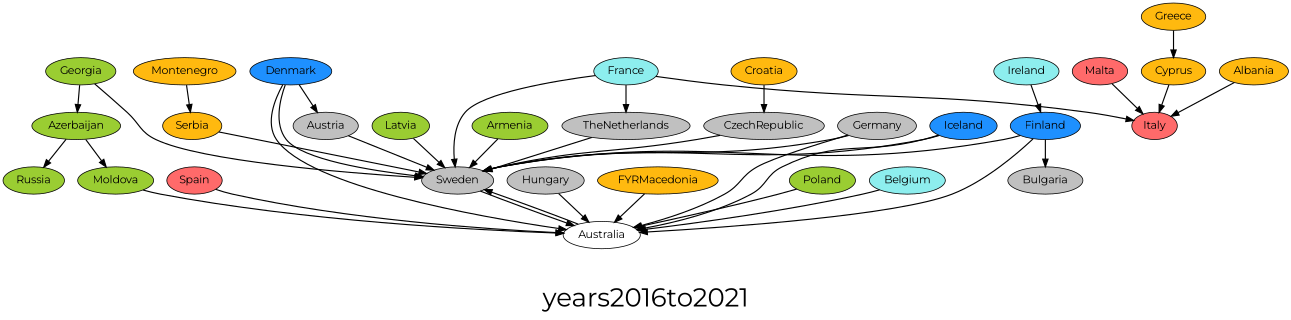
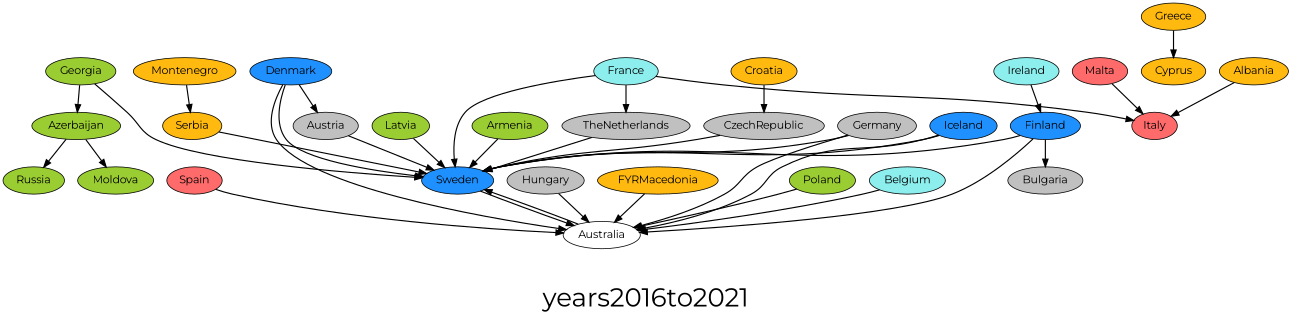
edge "Cyprus" -> "Italy": removed
node "Sweden": fillcolor gray -> dodgerblue
edge "Moldova" -> "Australia": removed
